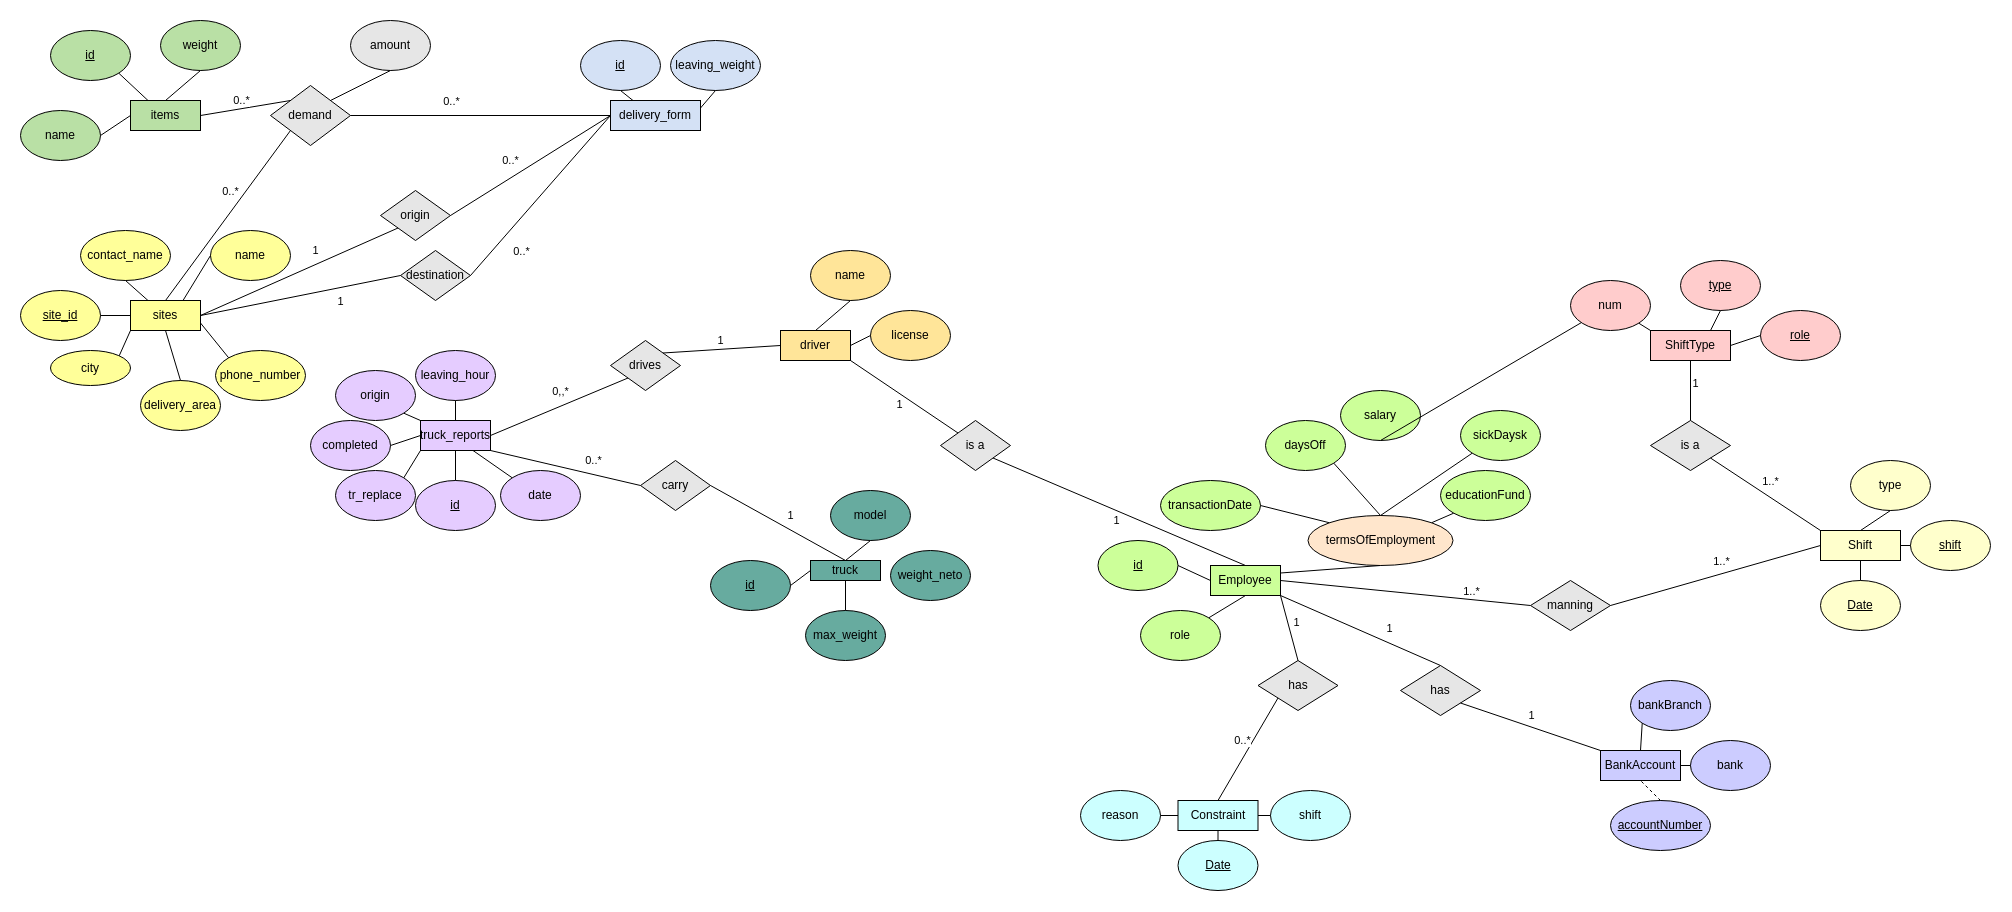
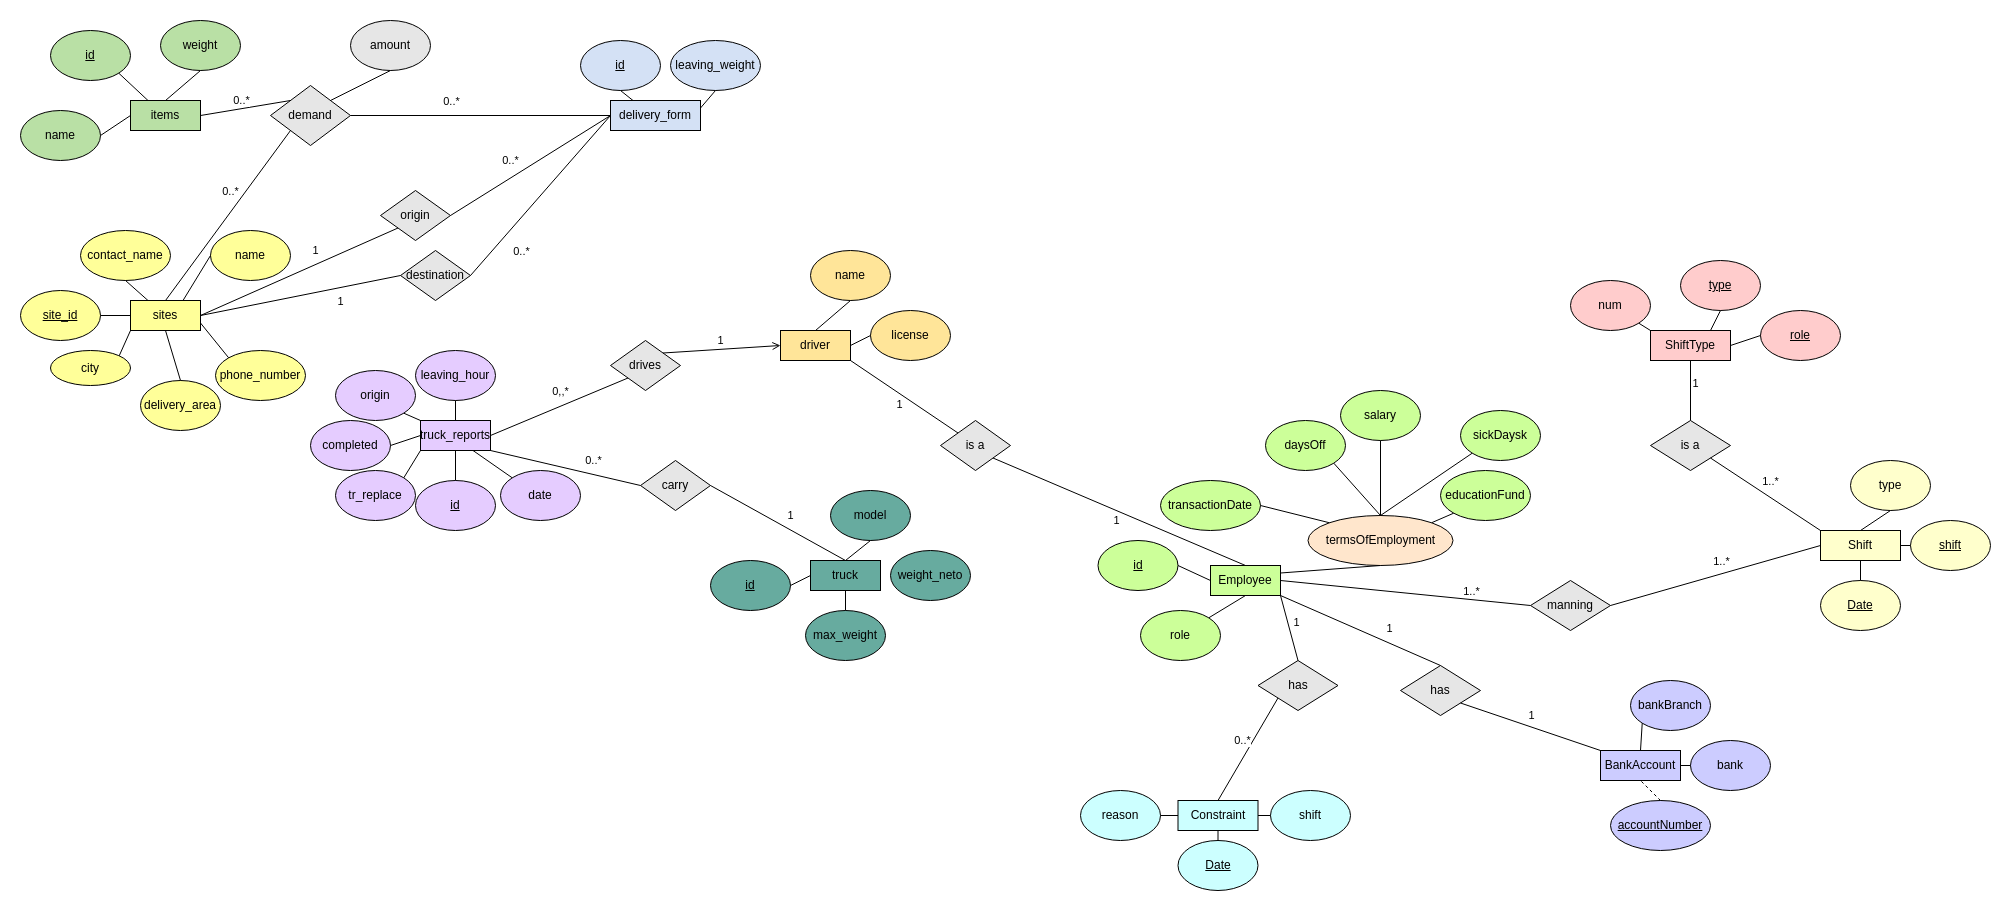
edge "driver" -- "drives": arrowhead none -> open
edge "num" -- "salary": now "termsOfEmployment" -- "salary"
node "truck": size 70x20 -> 70x30
